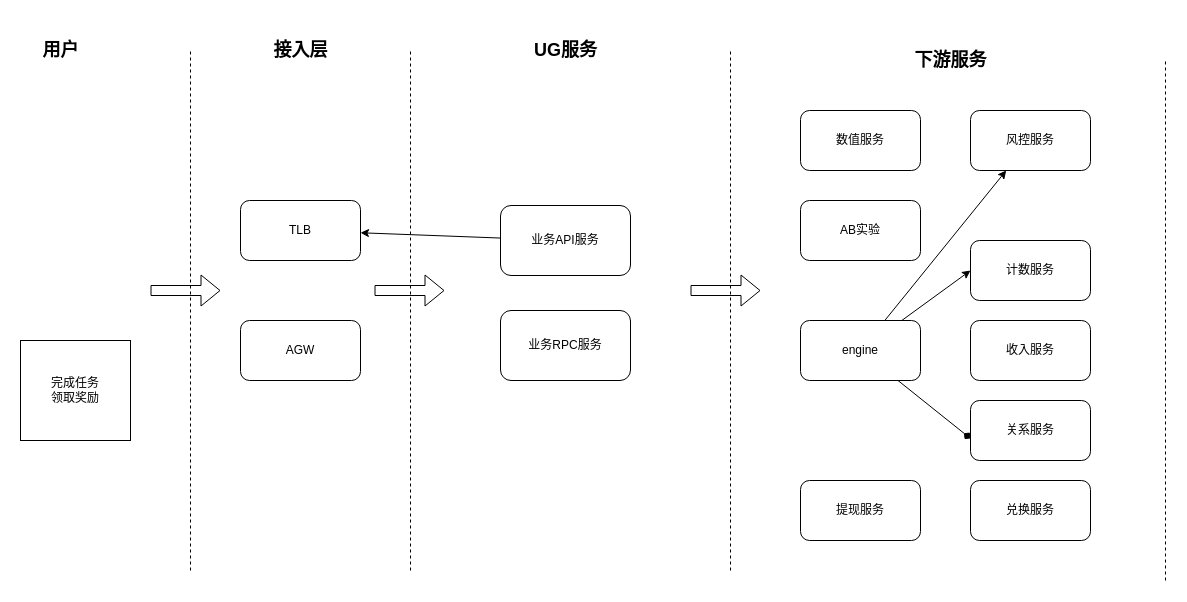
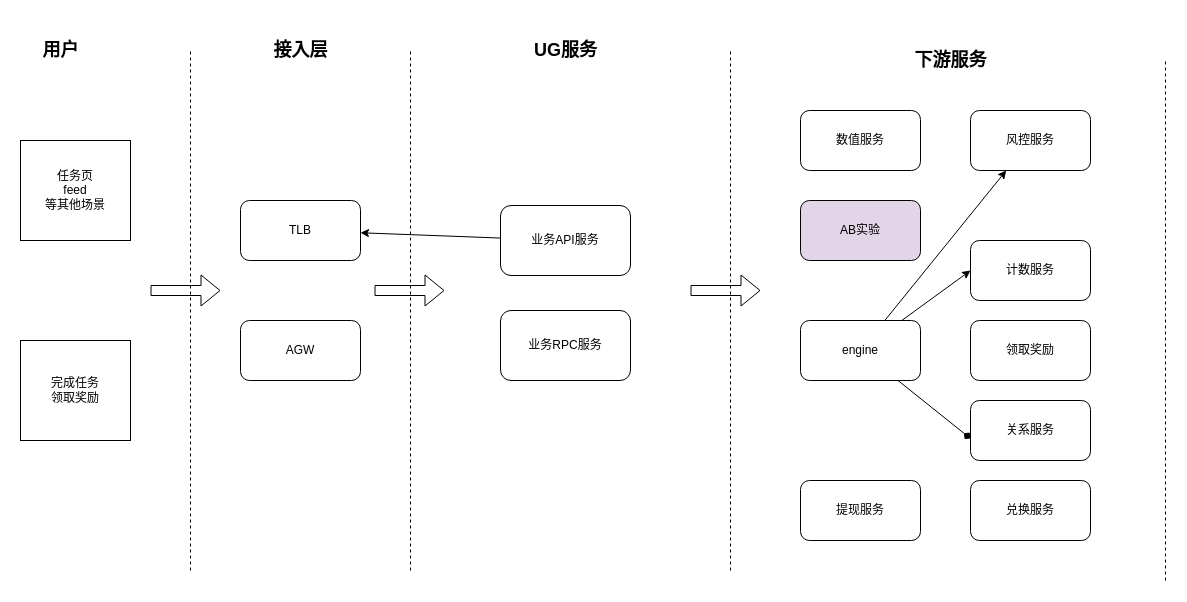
node "任务页 feed 等其他场景": added
node "AB实验": fillcolor #ffffff -> #e1d5e7
node "收入服务": label "收入服务" -> "领取奖励"
